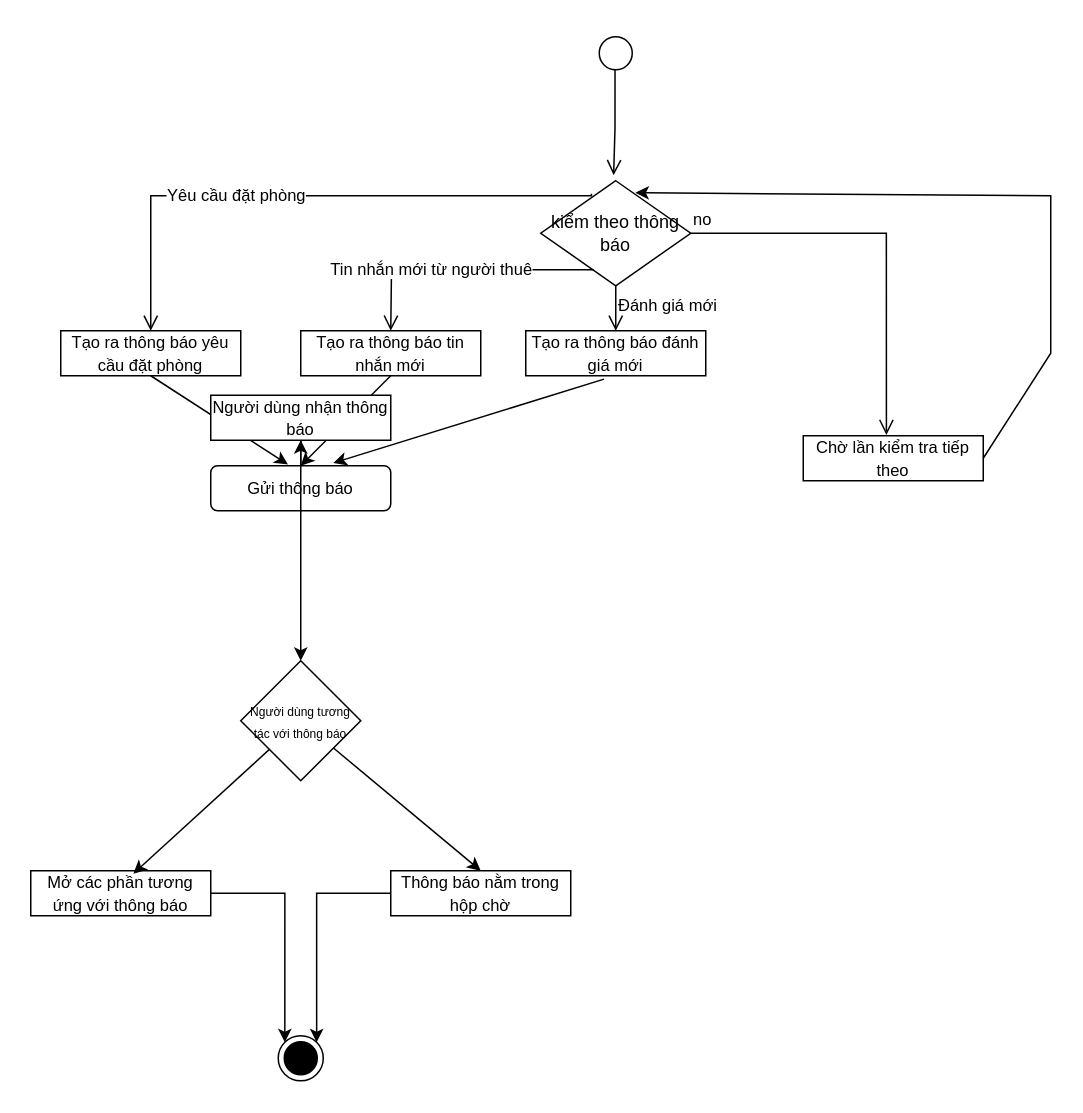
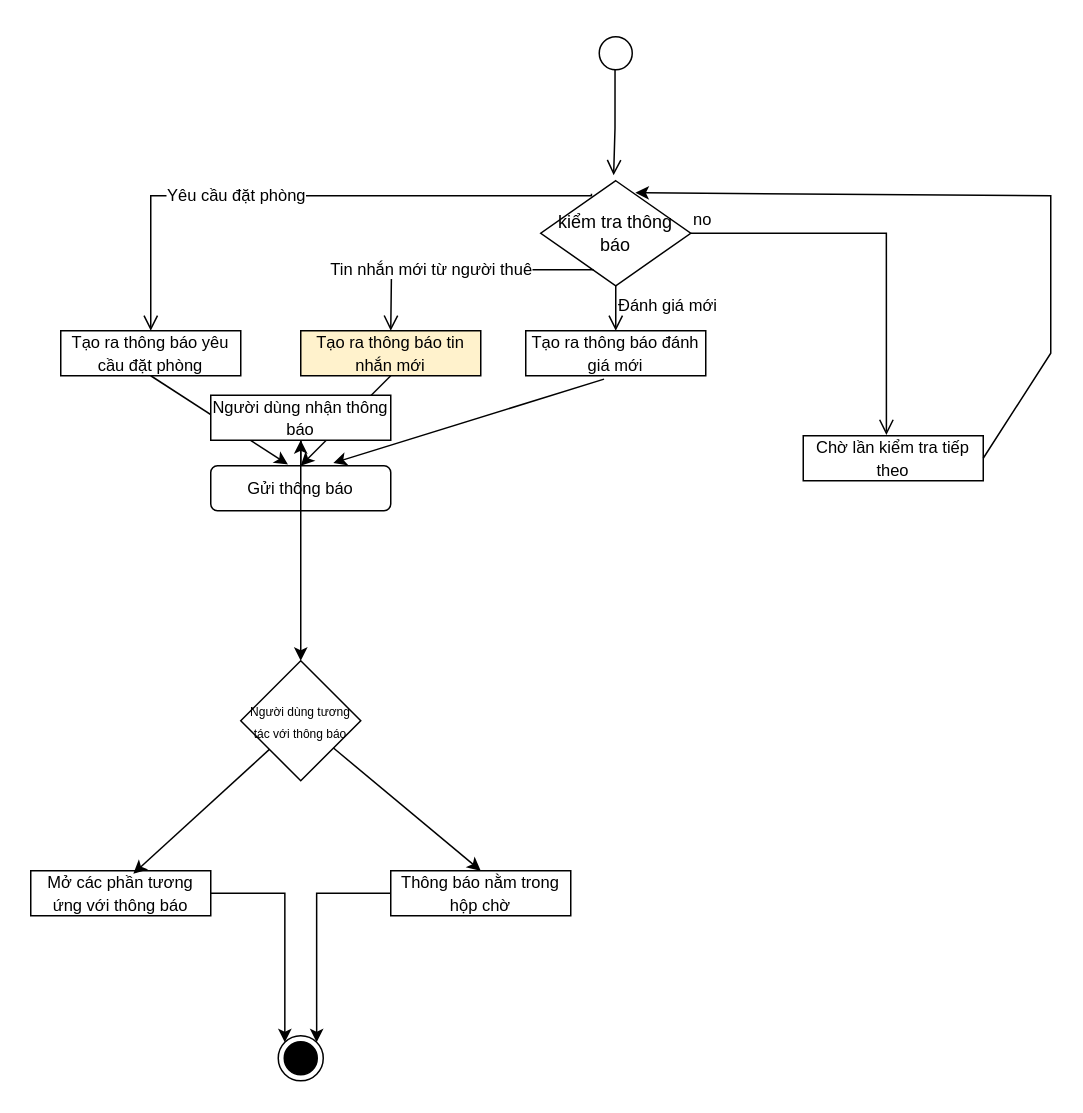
node "kiểm theo thông báo": label "kiểm theo thông báo" -> "kiểm tra thông báo"
node "Tạo ra thông báo tin nhắn mới": fillcolor #ffffff -> #fff2cc
